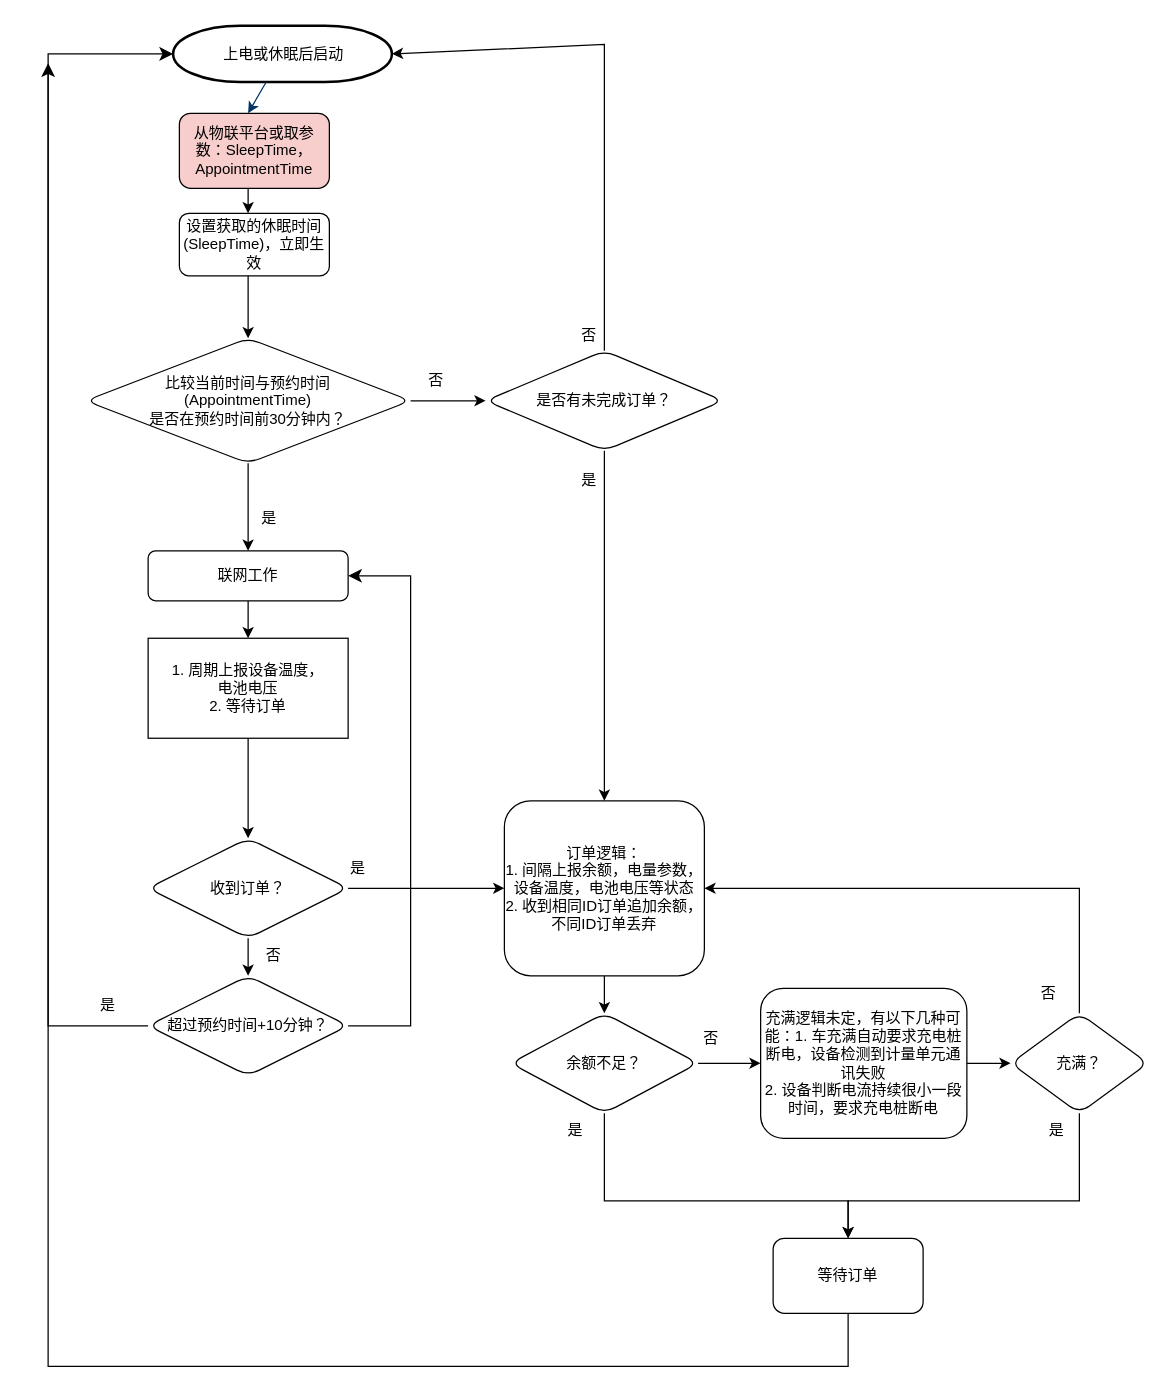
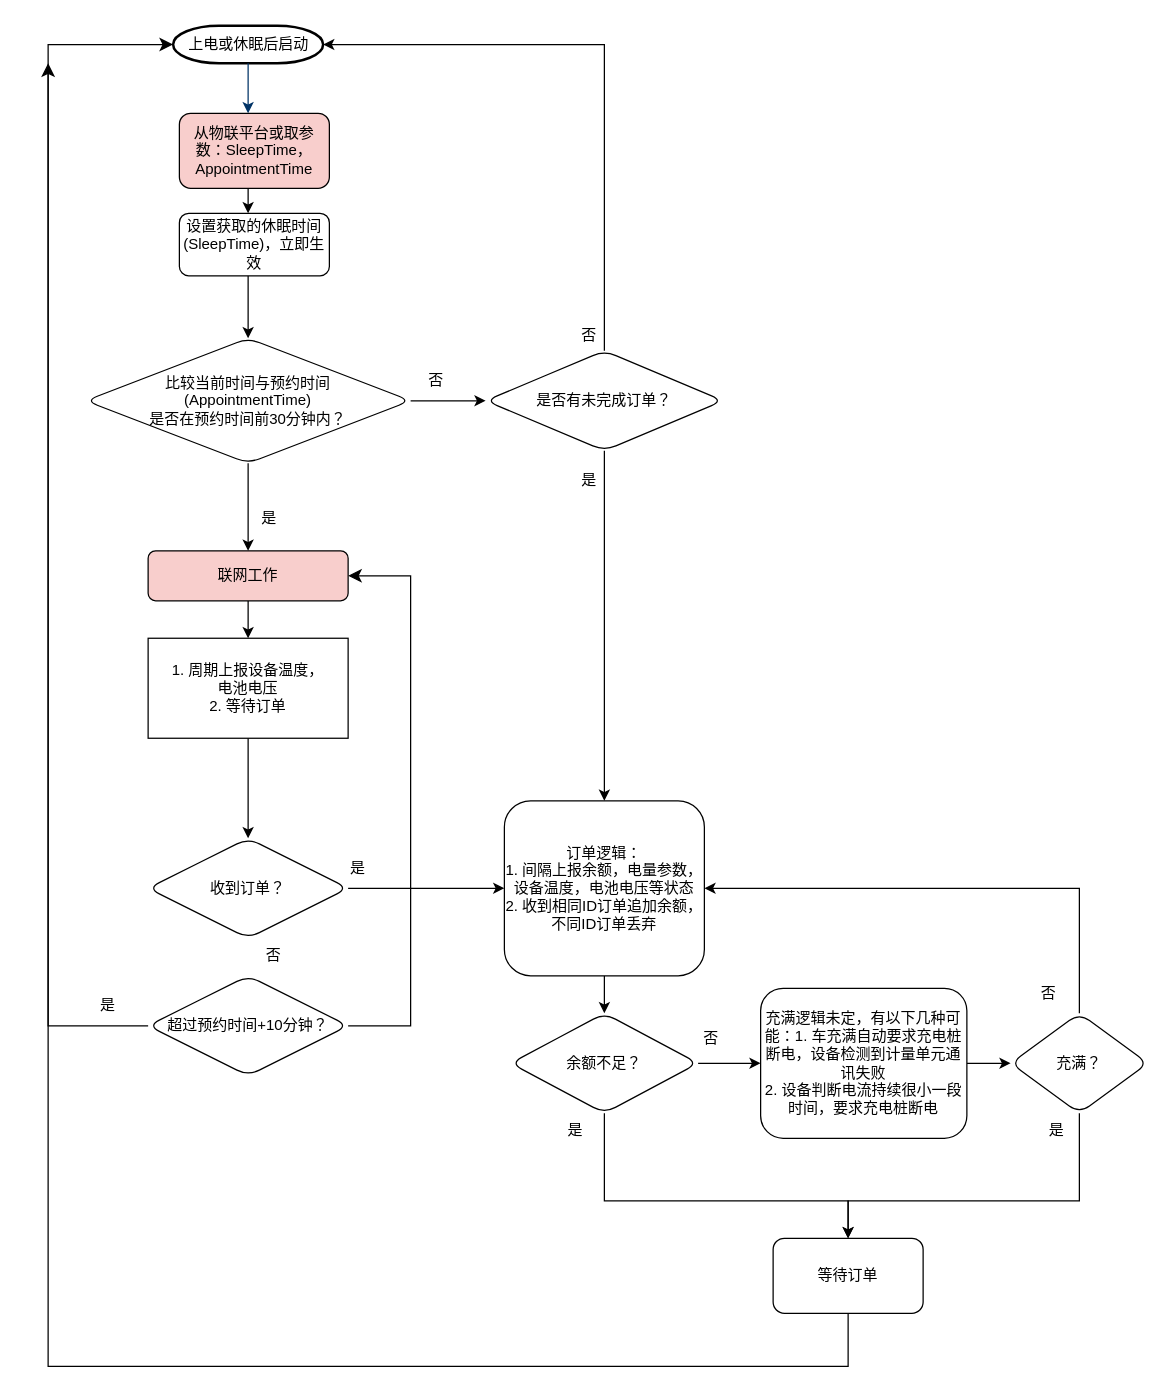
node "上电或休眠后启动": size 219x56 -> 150x38
node "联网工作": fillcolor #ffffff -> #f8cecc
edge "收到订单？" -> "超过预约时间+10分钟？": removed
